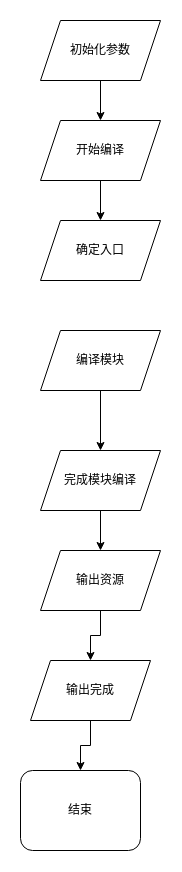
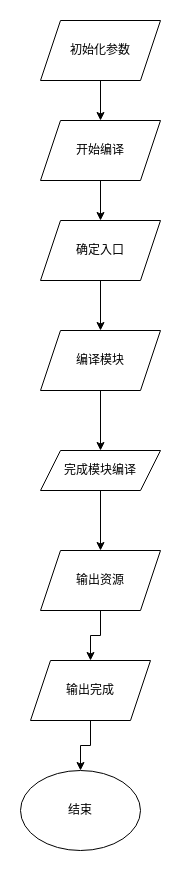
edge "确定入口" -> "编译模块": added
node "完成模块编译": size 120x60 -> 120x40
node "结束": shape rounded rectangle -> ellipse
